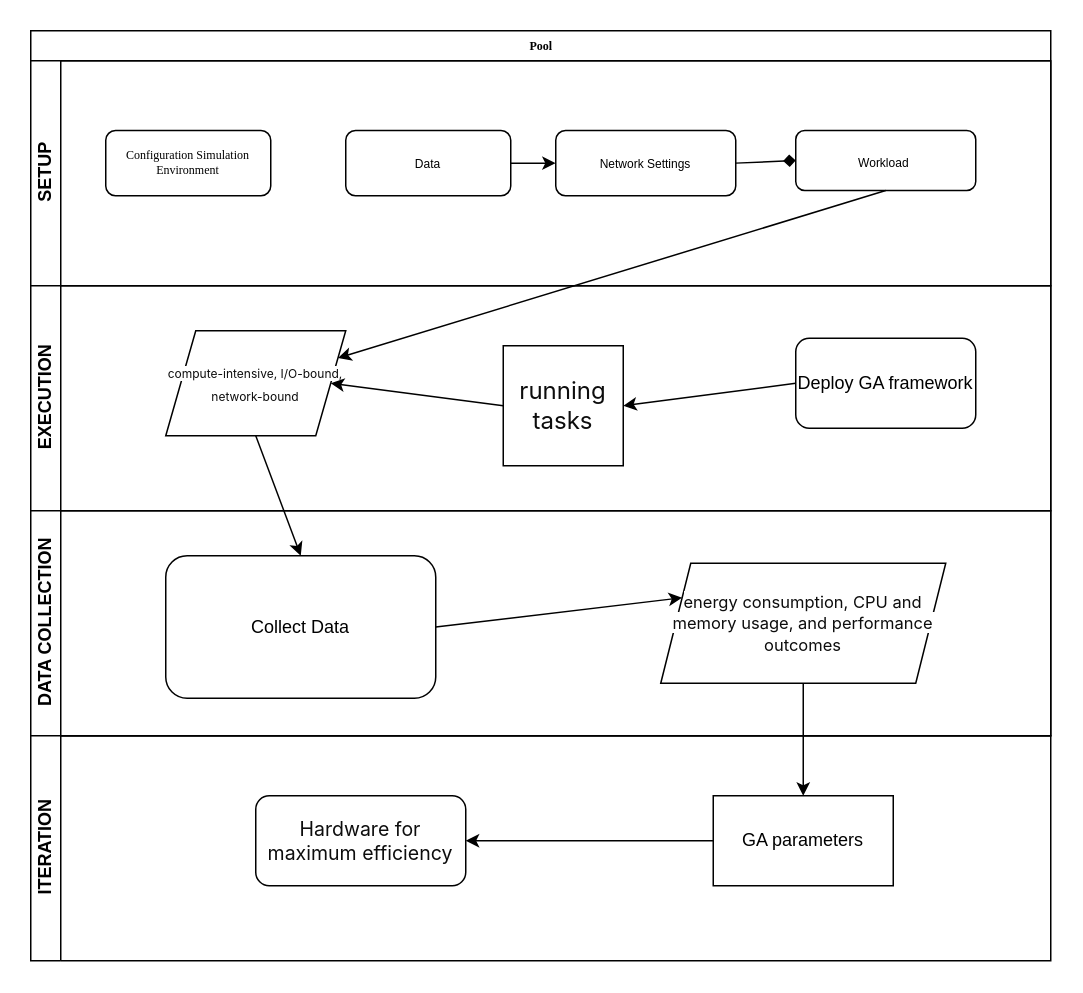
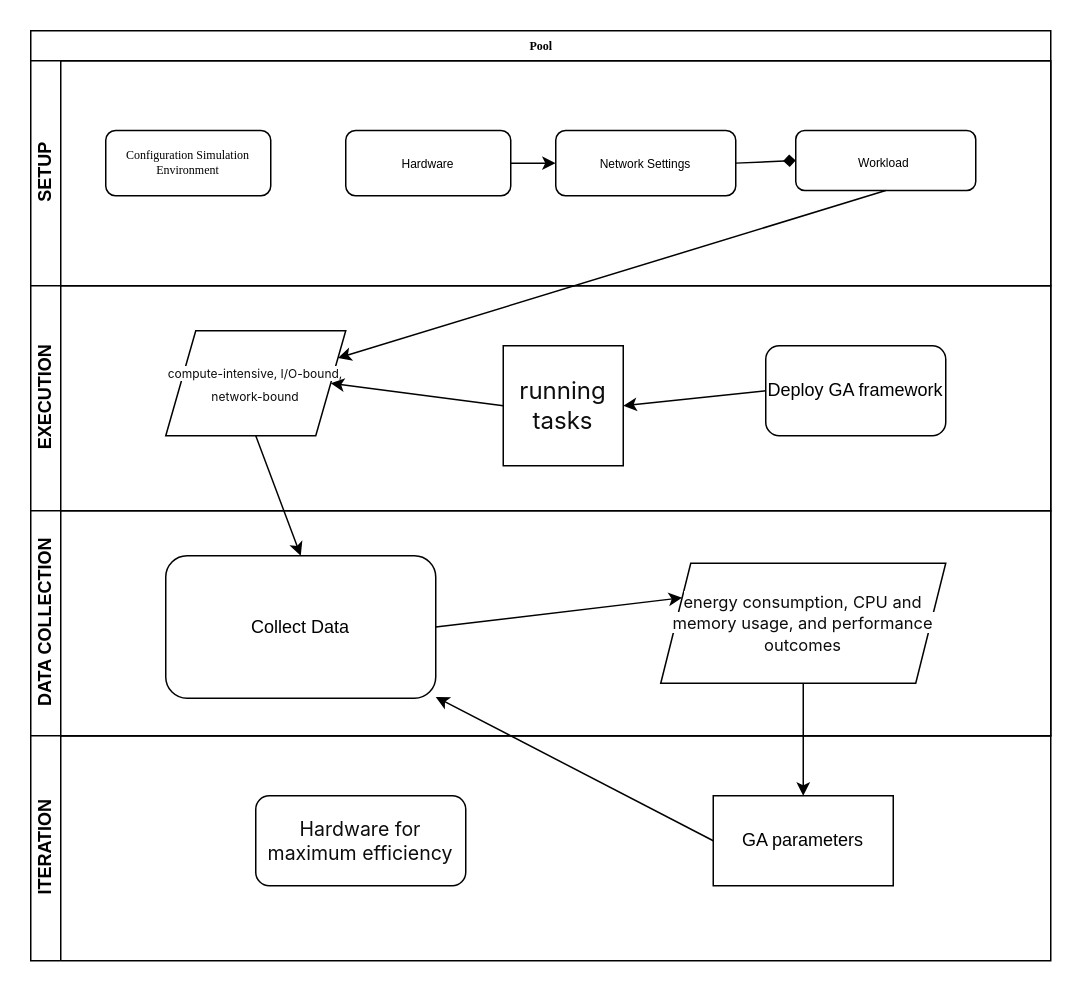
node "Data": label "Data" -> "Hardware"
node "Deploy GA framework": moved (886, 383) -> (856, 391)
edge "GA parameters" -> "Hardware for maximum efficiency": now "GA parameters" -> "Collect Data"
